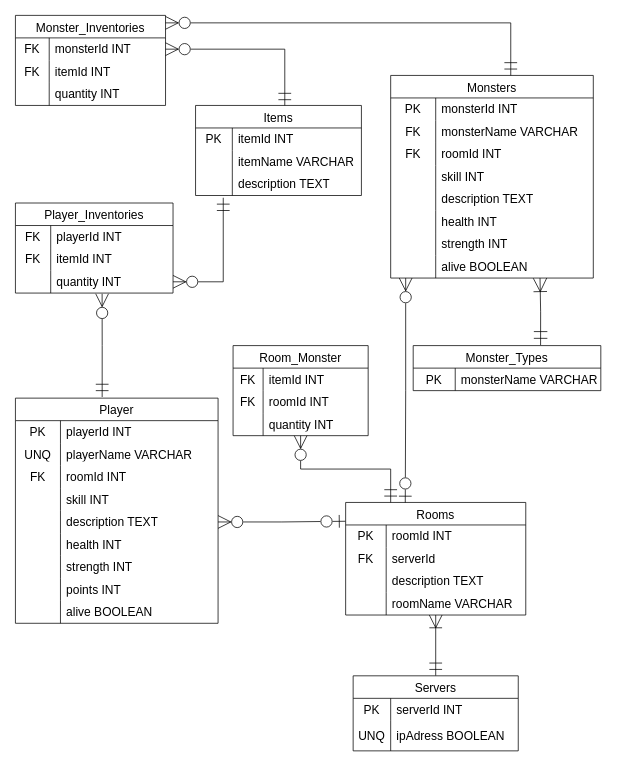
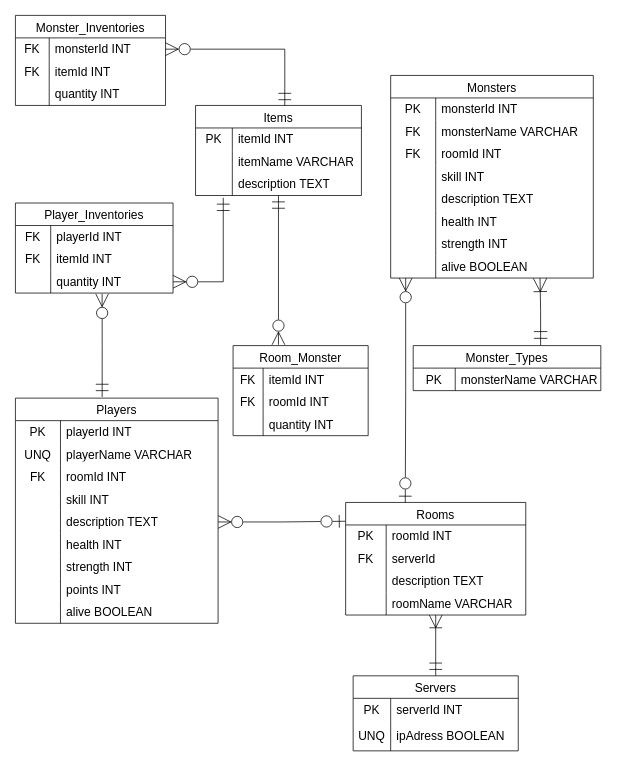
edge "Monster_Inventories" -- "Monsters": removed
edge "Items" -- "Room_Monster": added
node "Player": label "Player" -> "Players"
edge "Room_Monster" -- "Rooms": removed
